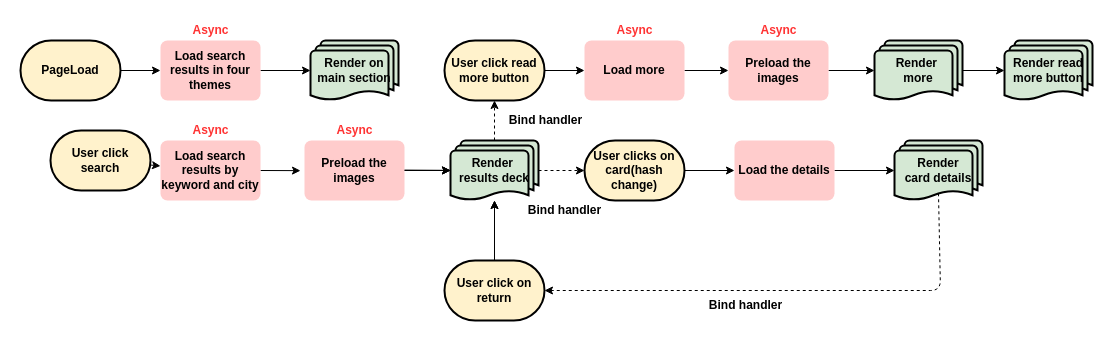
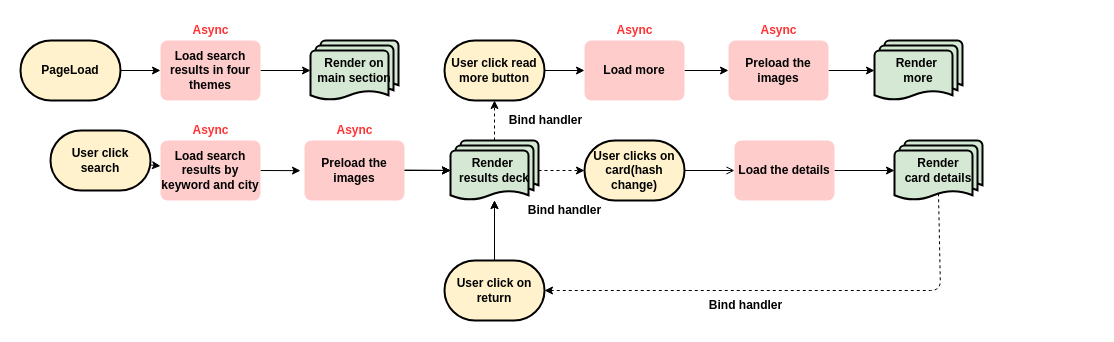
edge "Render more" -> "Render read more button": removed
node "Render read more button": removed
edge "User clicks on card(hash change)" -> "Load the details": arrowhead classic -> open
